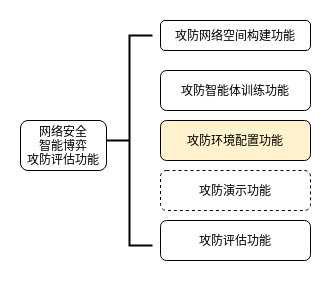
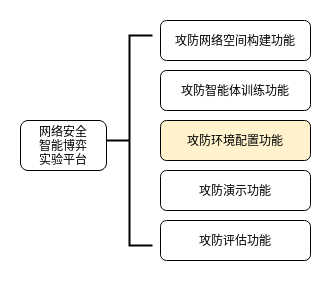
node "攻防网络空间构建功能": size 150x30 -> 150x40
node "网络安全 智能博弈 攻防评估功能": label "网络安全 智能博弈 攻防评估功能" -> "网络安全 智能博弈 实验平台"
node "攻防演示功能": style dashed -> solid
